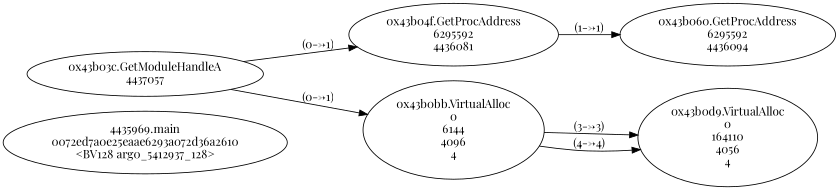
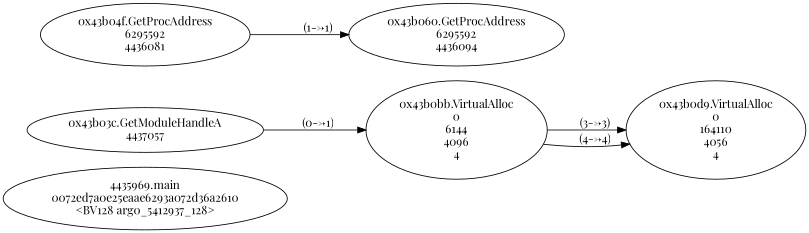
edge "0x43b03c.GetModuleHandleA 4437057" -> "0x43b04f.GetProcAddress 6295592 4436081": removed, label "(0-->1)"
